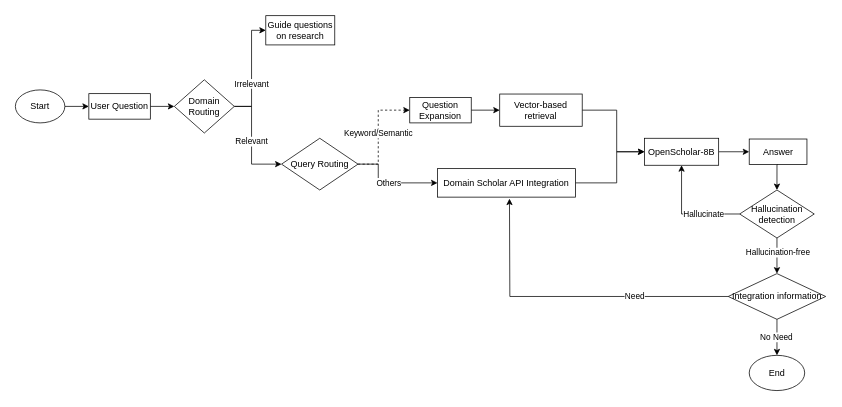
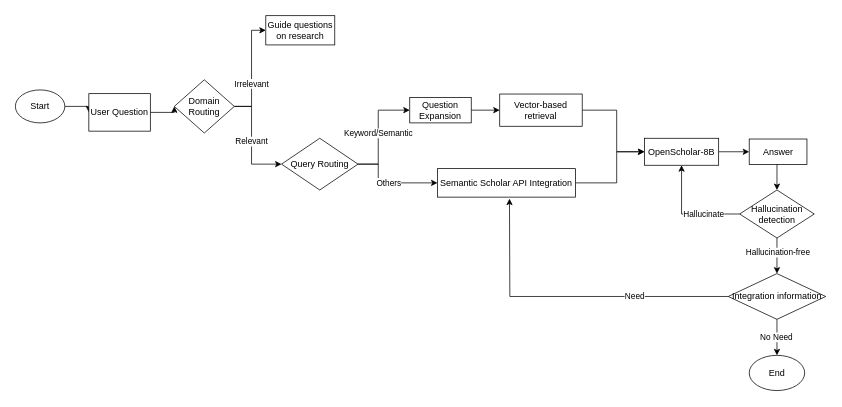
node "User Question": size 62x26 -> 62x38
edge "Query Routing" -> "Question Expansion": style dashed -> solid
node "Domain Scholar API Integration": label "Domain Scholar API Integration" -> "Semantic Scholar API Integration"
